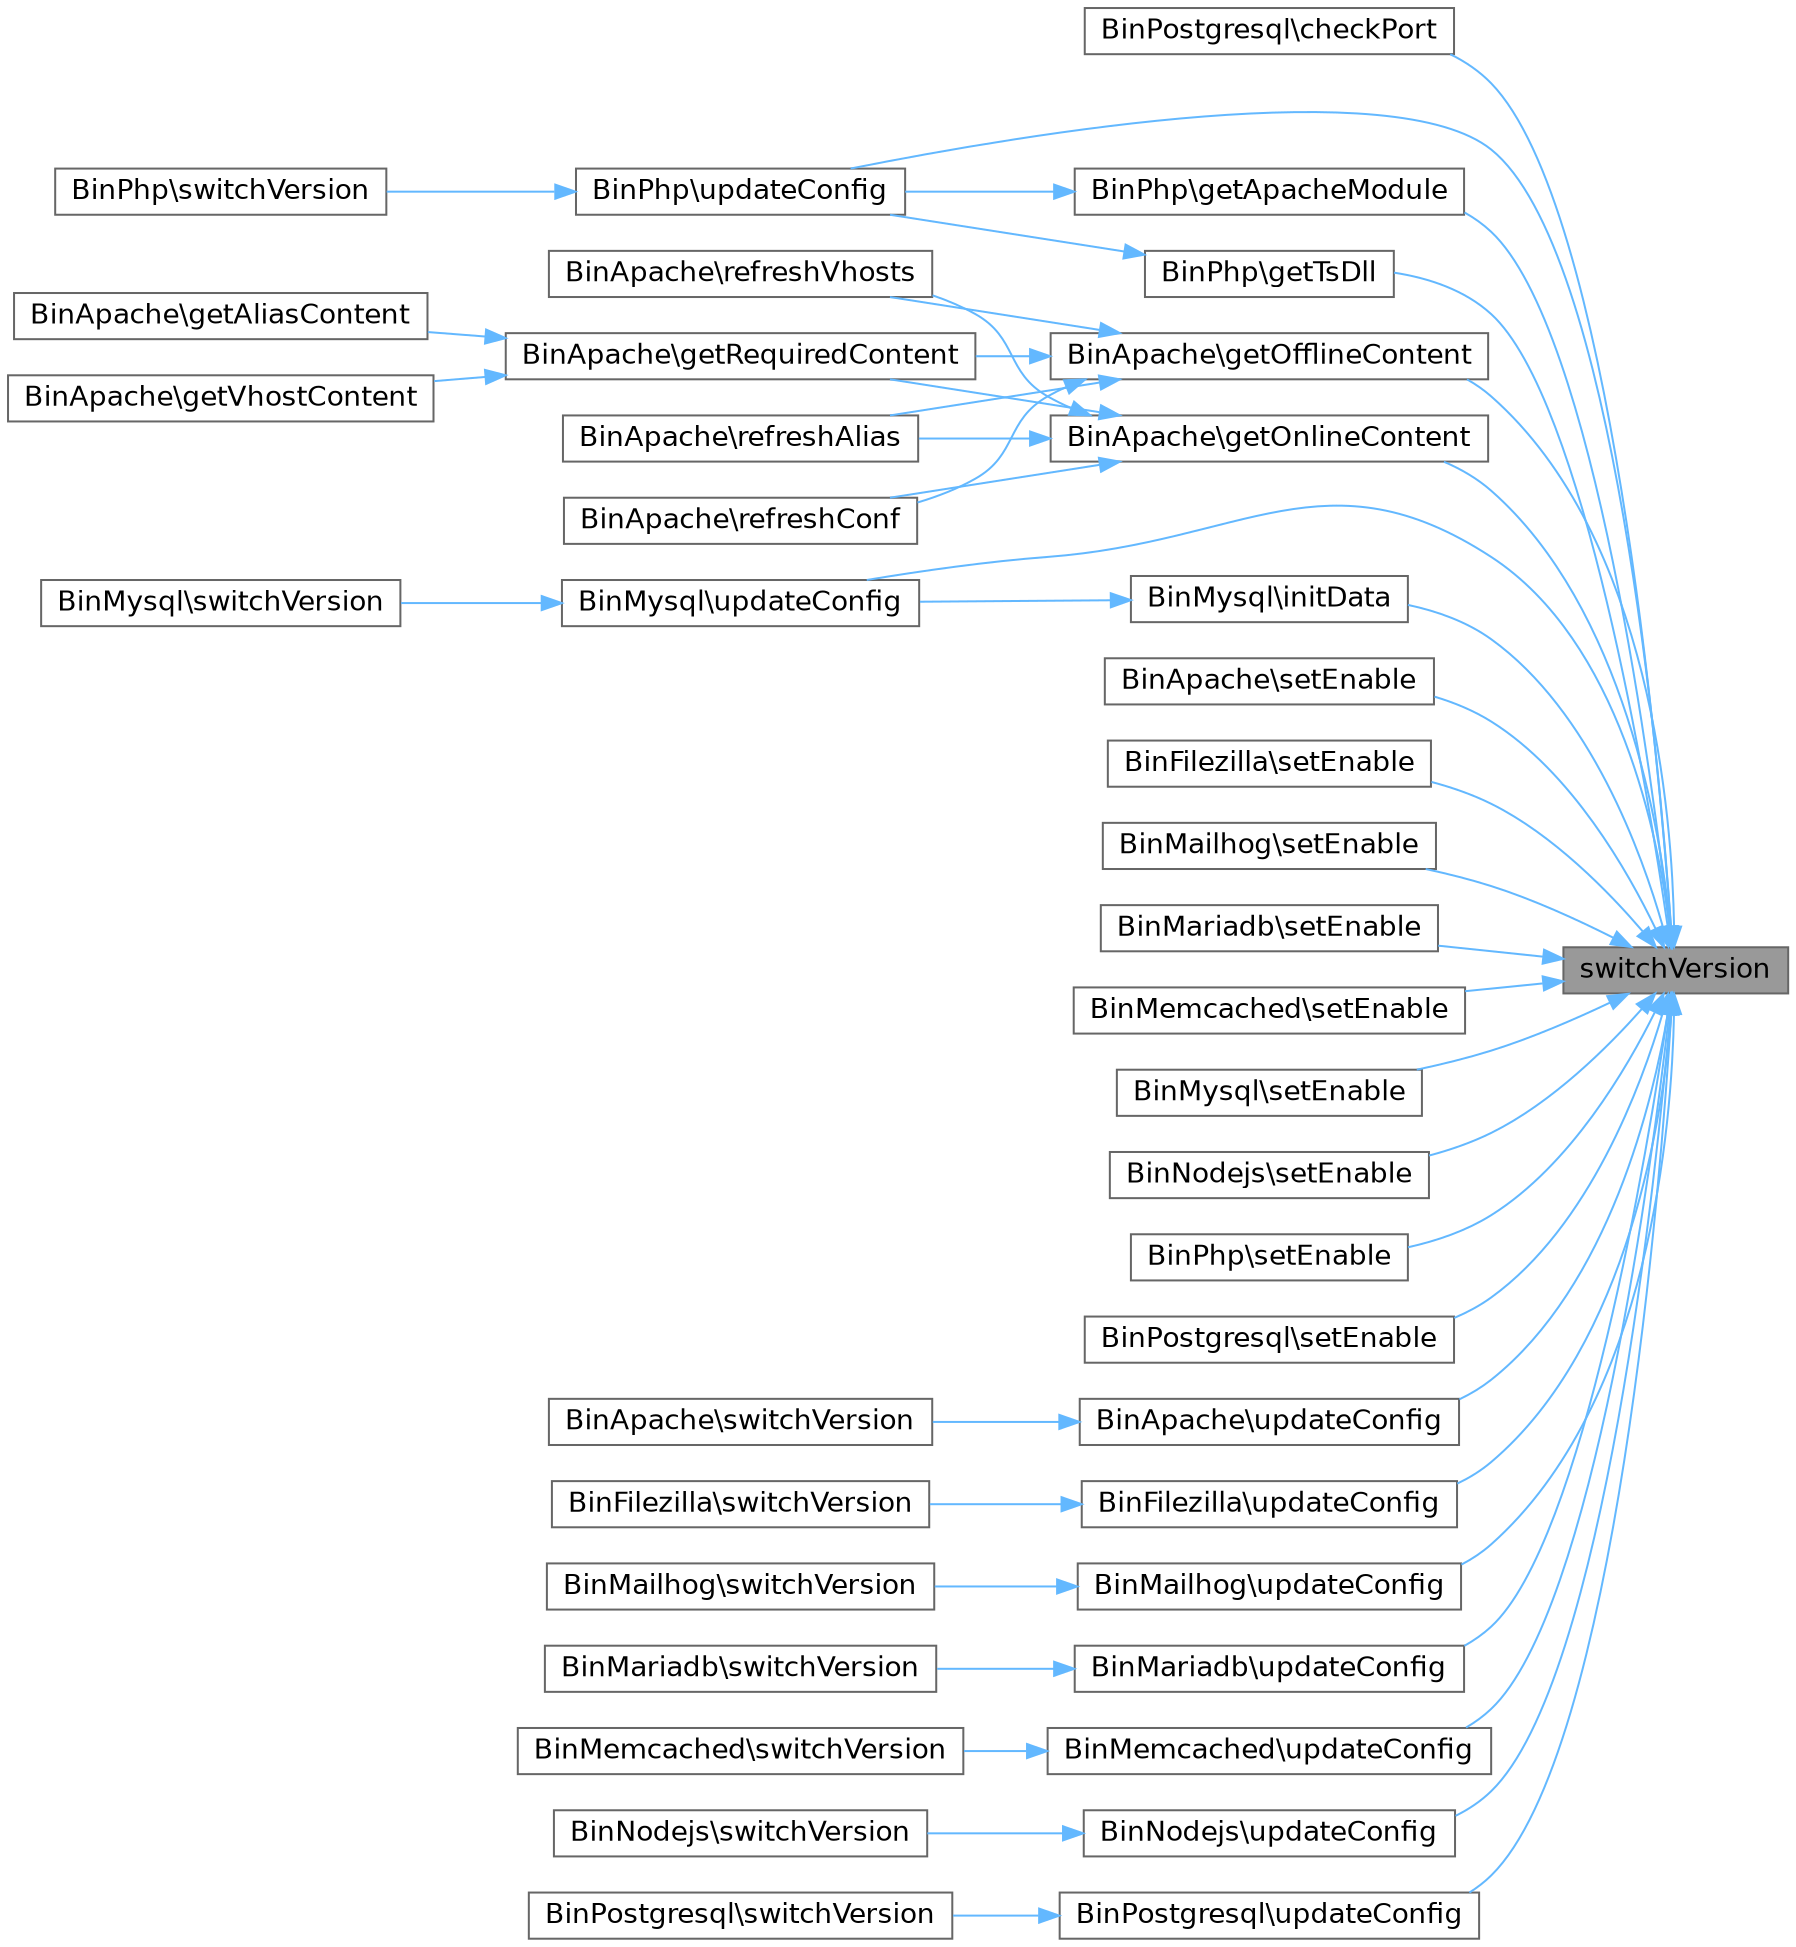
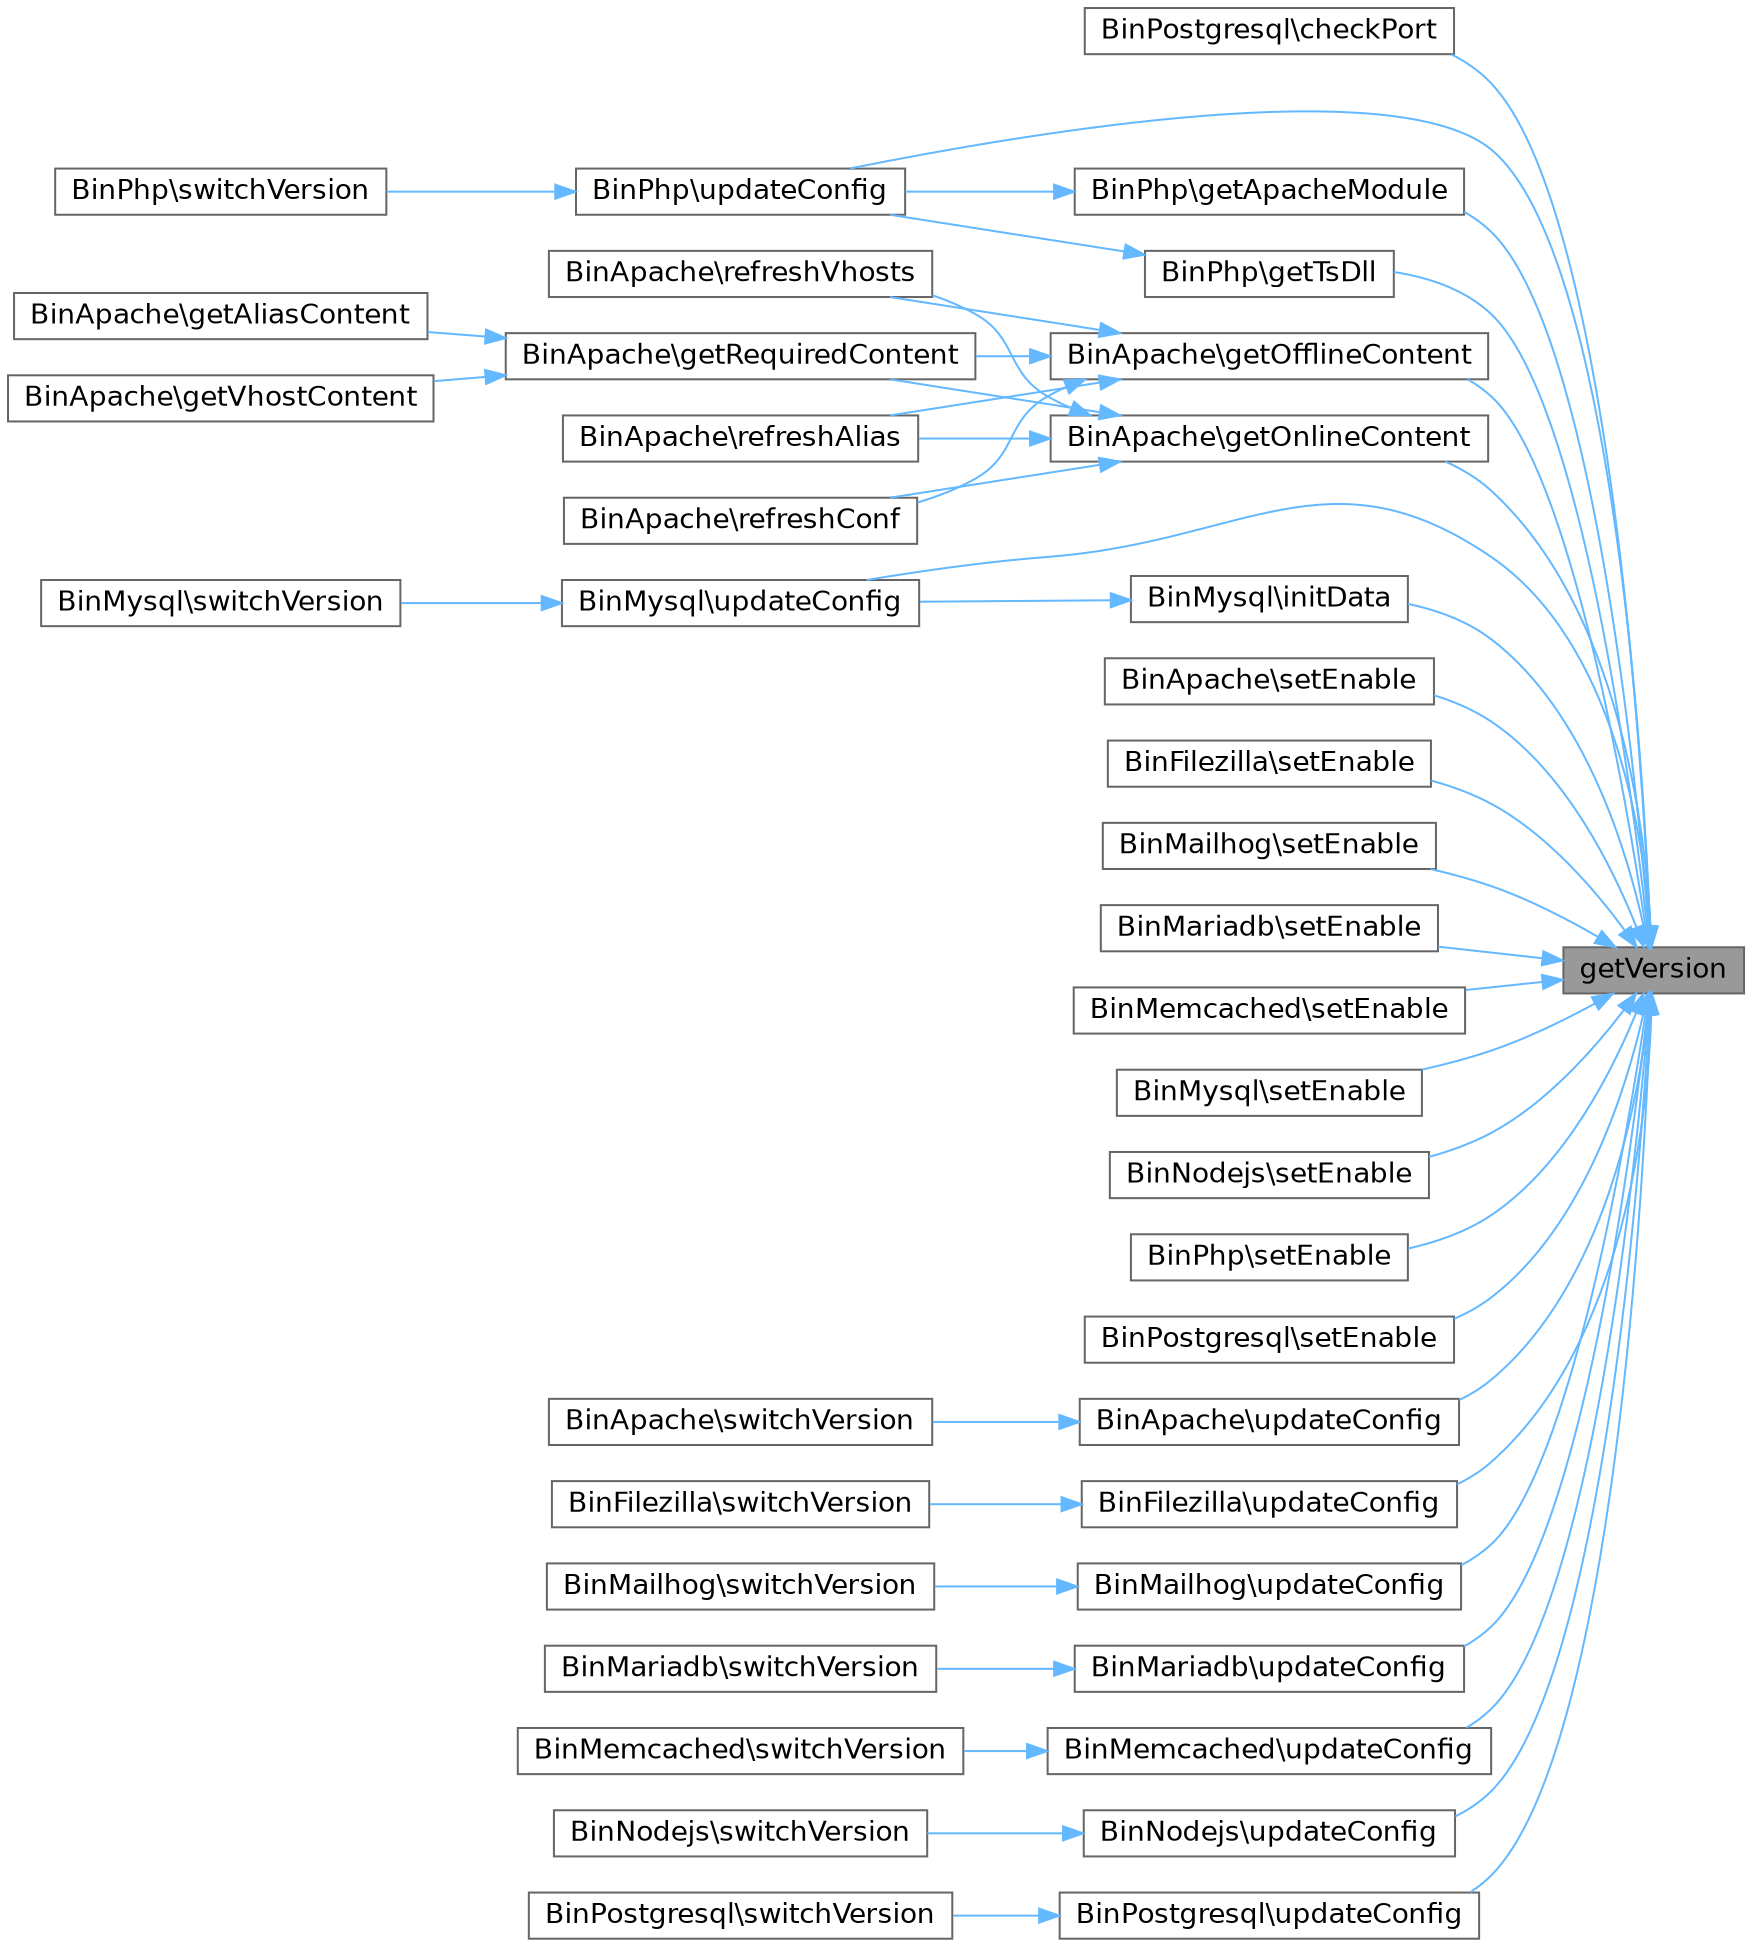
node "switchVersion": label "switchVersion" -> "getVersion"
